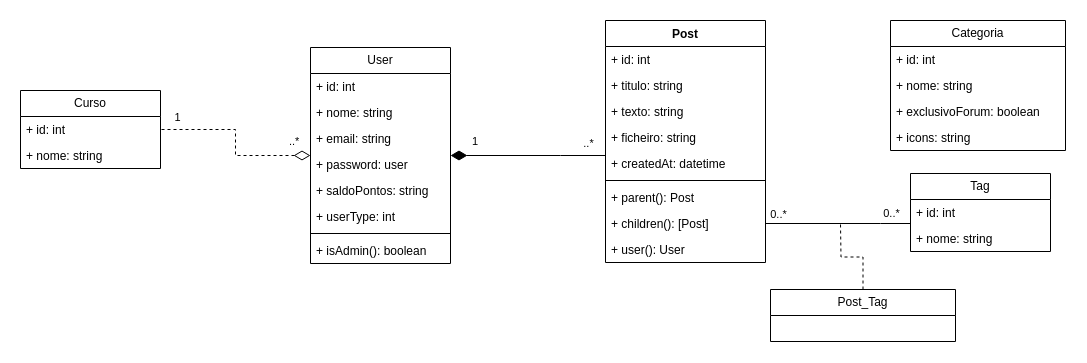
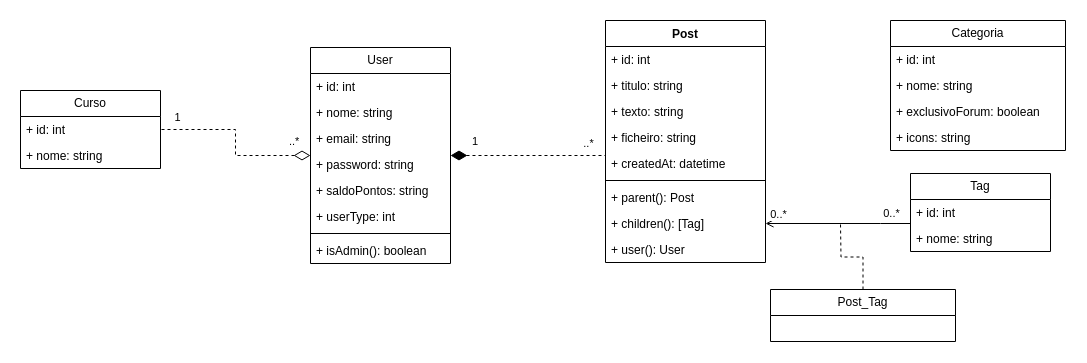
edge "Post" -> "User": style solid -> dashed
node "+ password: user": label "+ password: user" -> "+ password: string"
edge "Post" -- "Tag": arrowhead none -> open
node "+ children(): [Post]": label "+ children(): [Post]" -> "+ children(): [Tag]"
